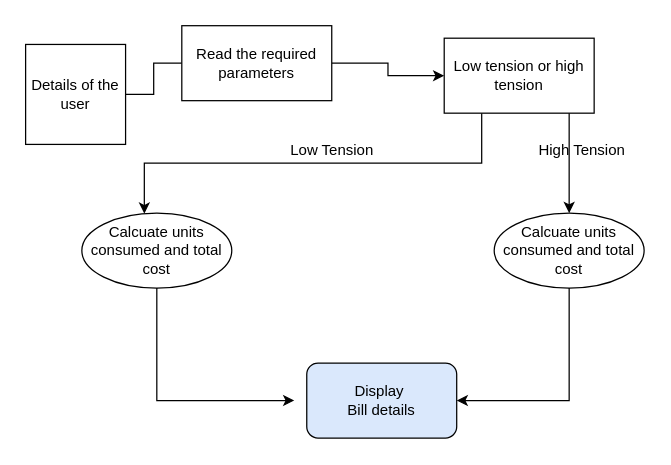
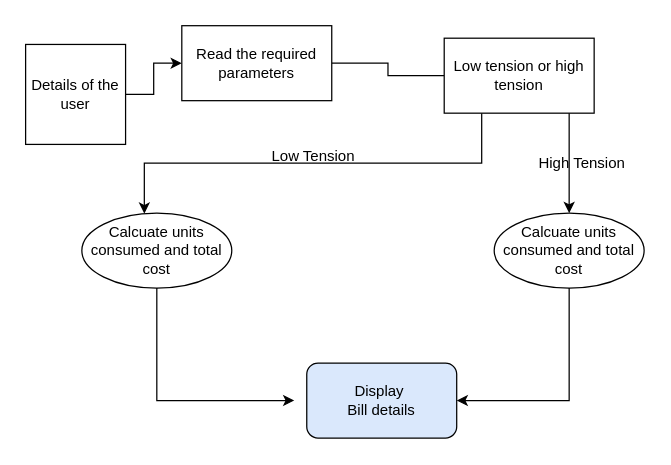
edge "Read the required parameters" -- "Details of the user": arrowhead none -> classic
edge "Read the required parameters" -> "Low tension or high tension": arrowhead classic -> none
node "Low Tension": moved (332, 151) -> (313, 157)
node "High Tension": moved (582, 151) -> (582, 163)
